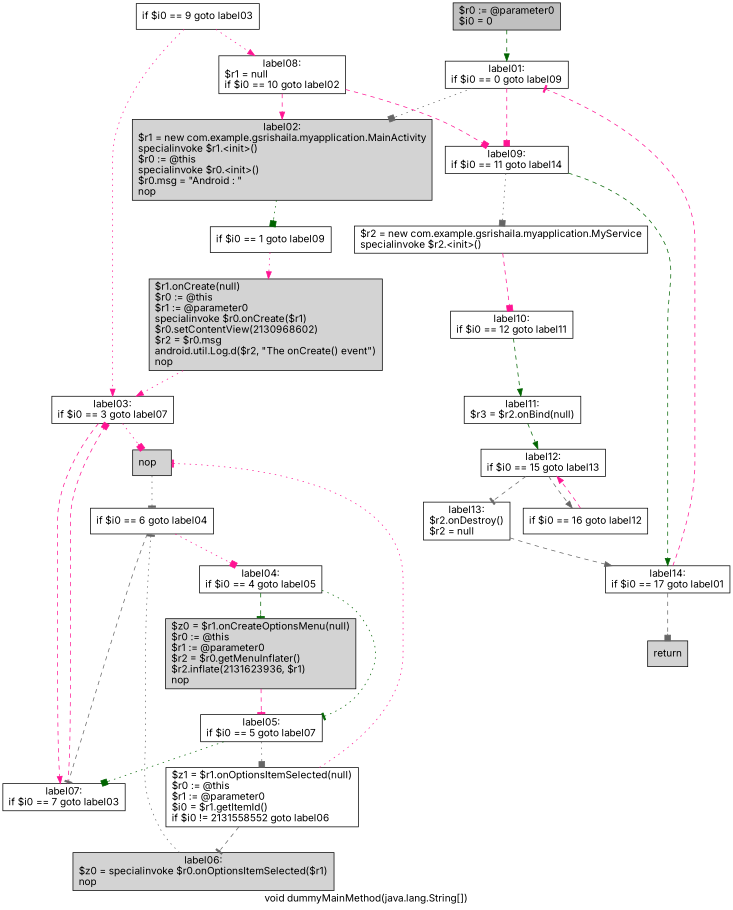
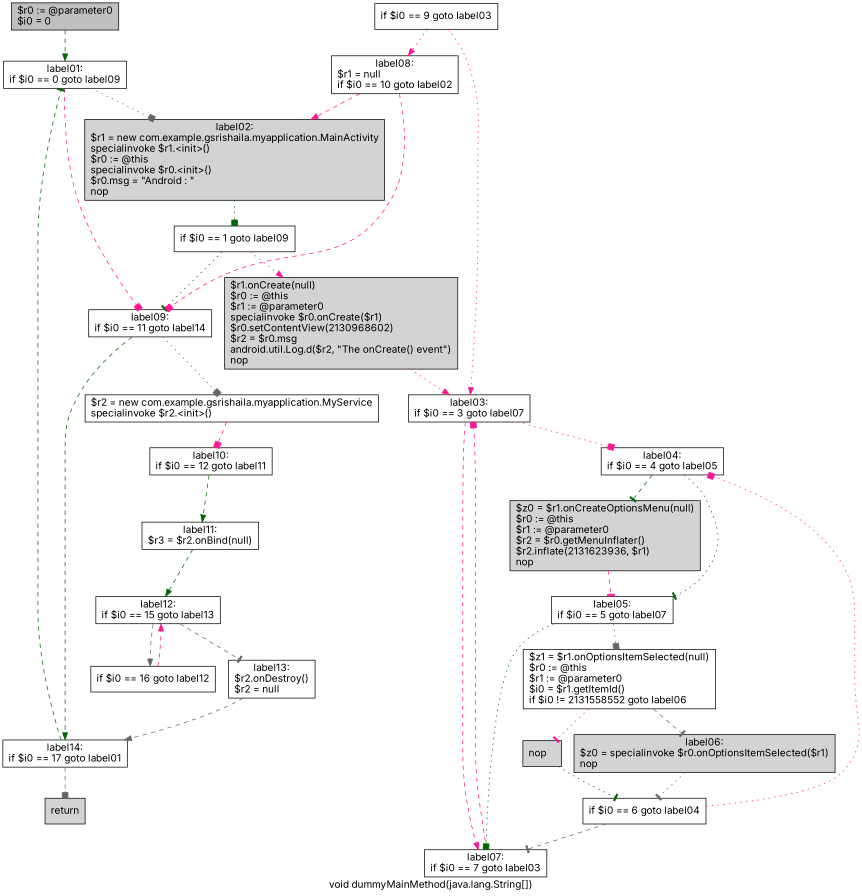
edge "if $i0 == 1 goto label09" -> "label09: if $i0 == 11 goto label14": added
edge "label14: if $i0 == 17 goto label01" -> "label01: if $i0 == 0 goto label09": color deeppink -> darkgreen
edge "label03: if $i0 == 3 goto label07" -> "nop": now "label03: if $i0 == 3 goto label07" -> "label04: if $i0 == 4 goto label05"
edge "nop" -> "if $i0 == 6 goto label04": color gray40 -> darkgreen
